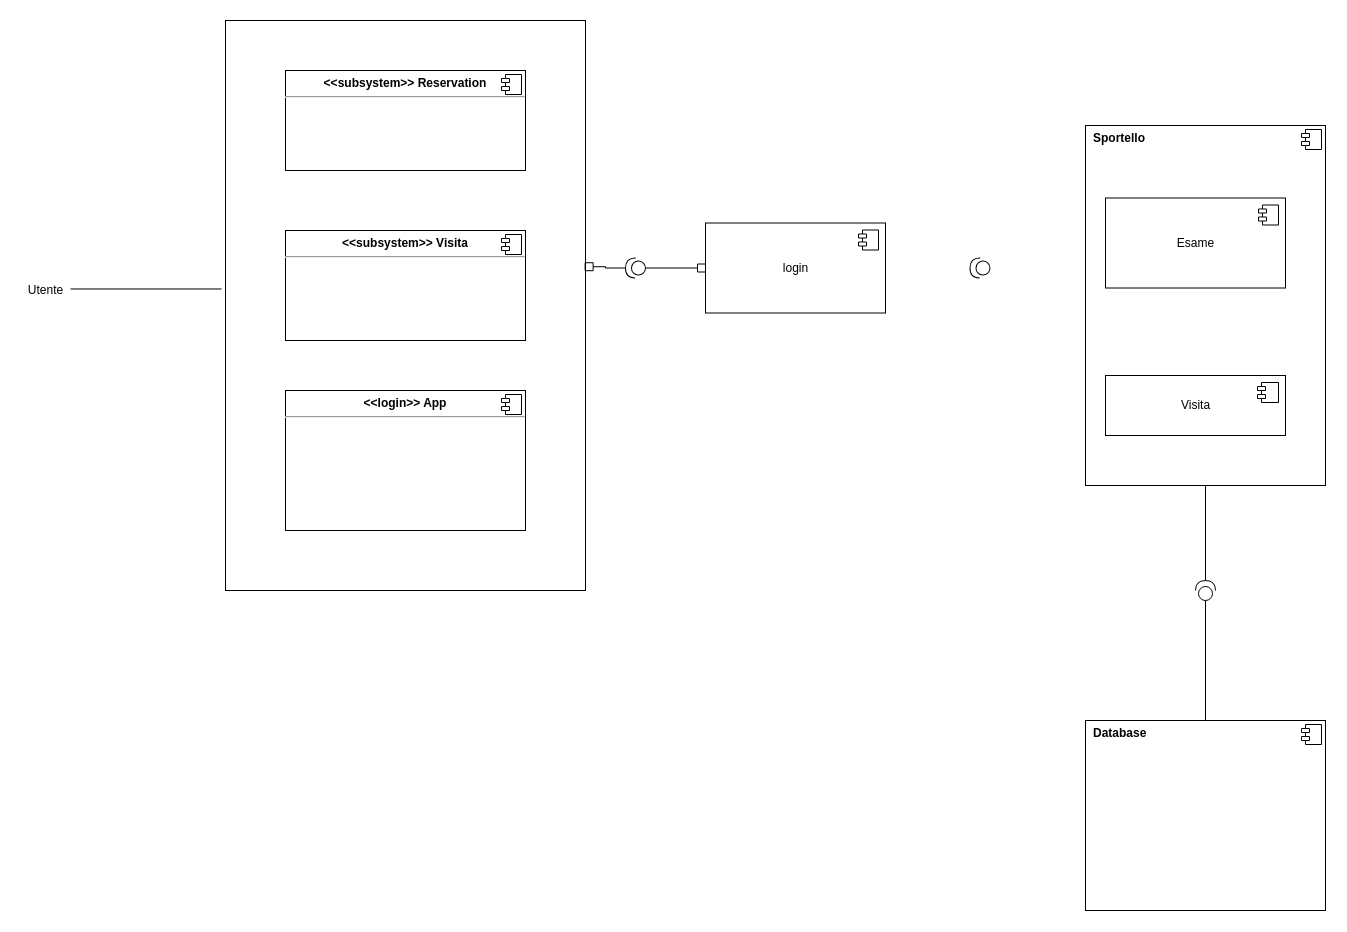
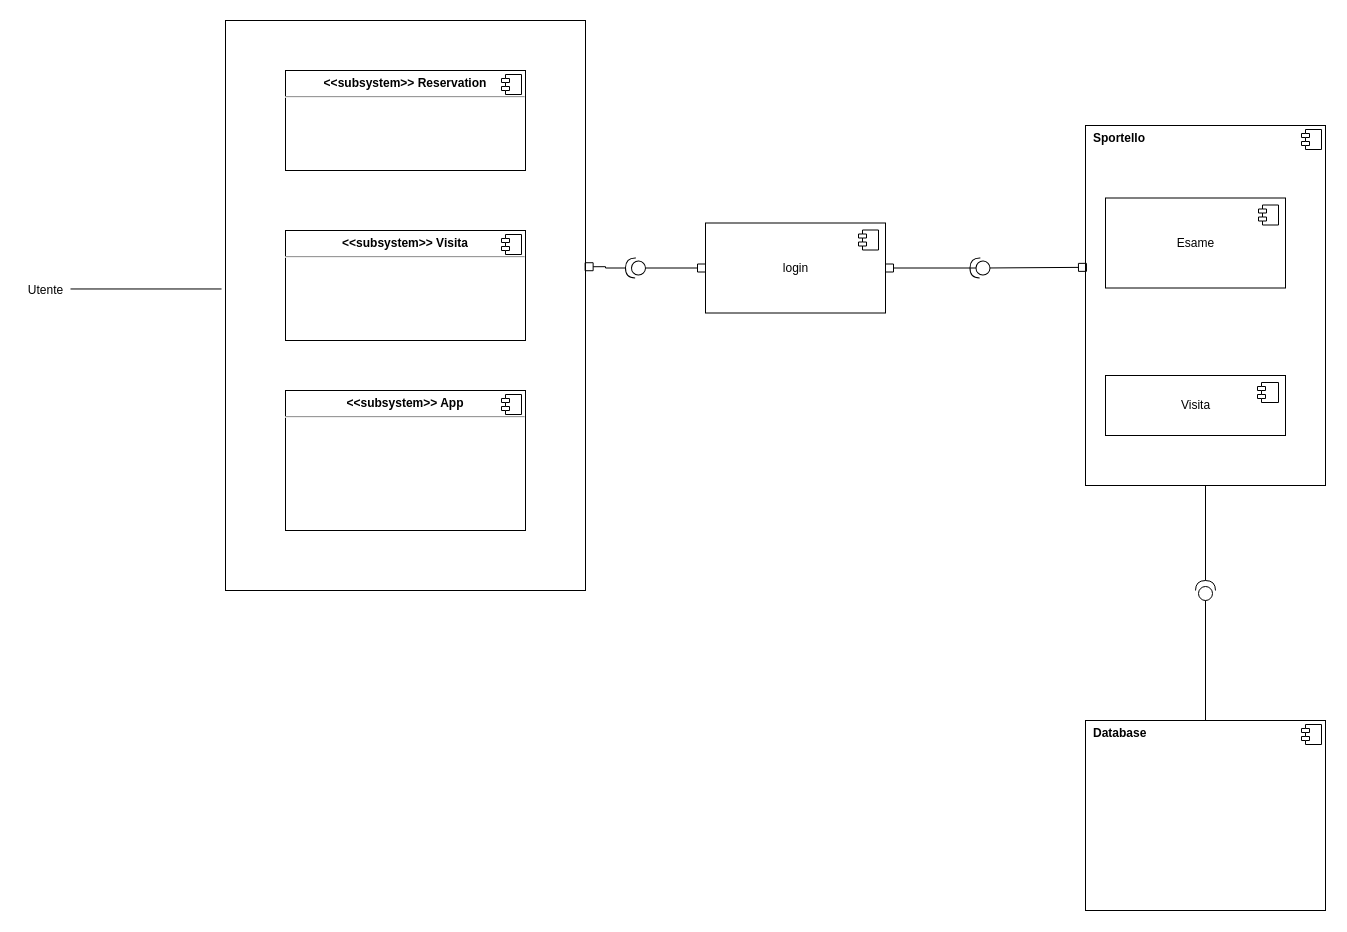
edge "login" -- "Sportello": added
node "<<login>> App": label "<<login>> App" -> "<<subsystem>> App"
